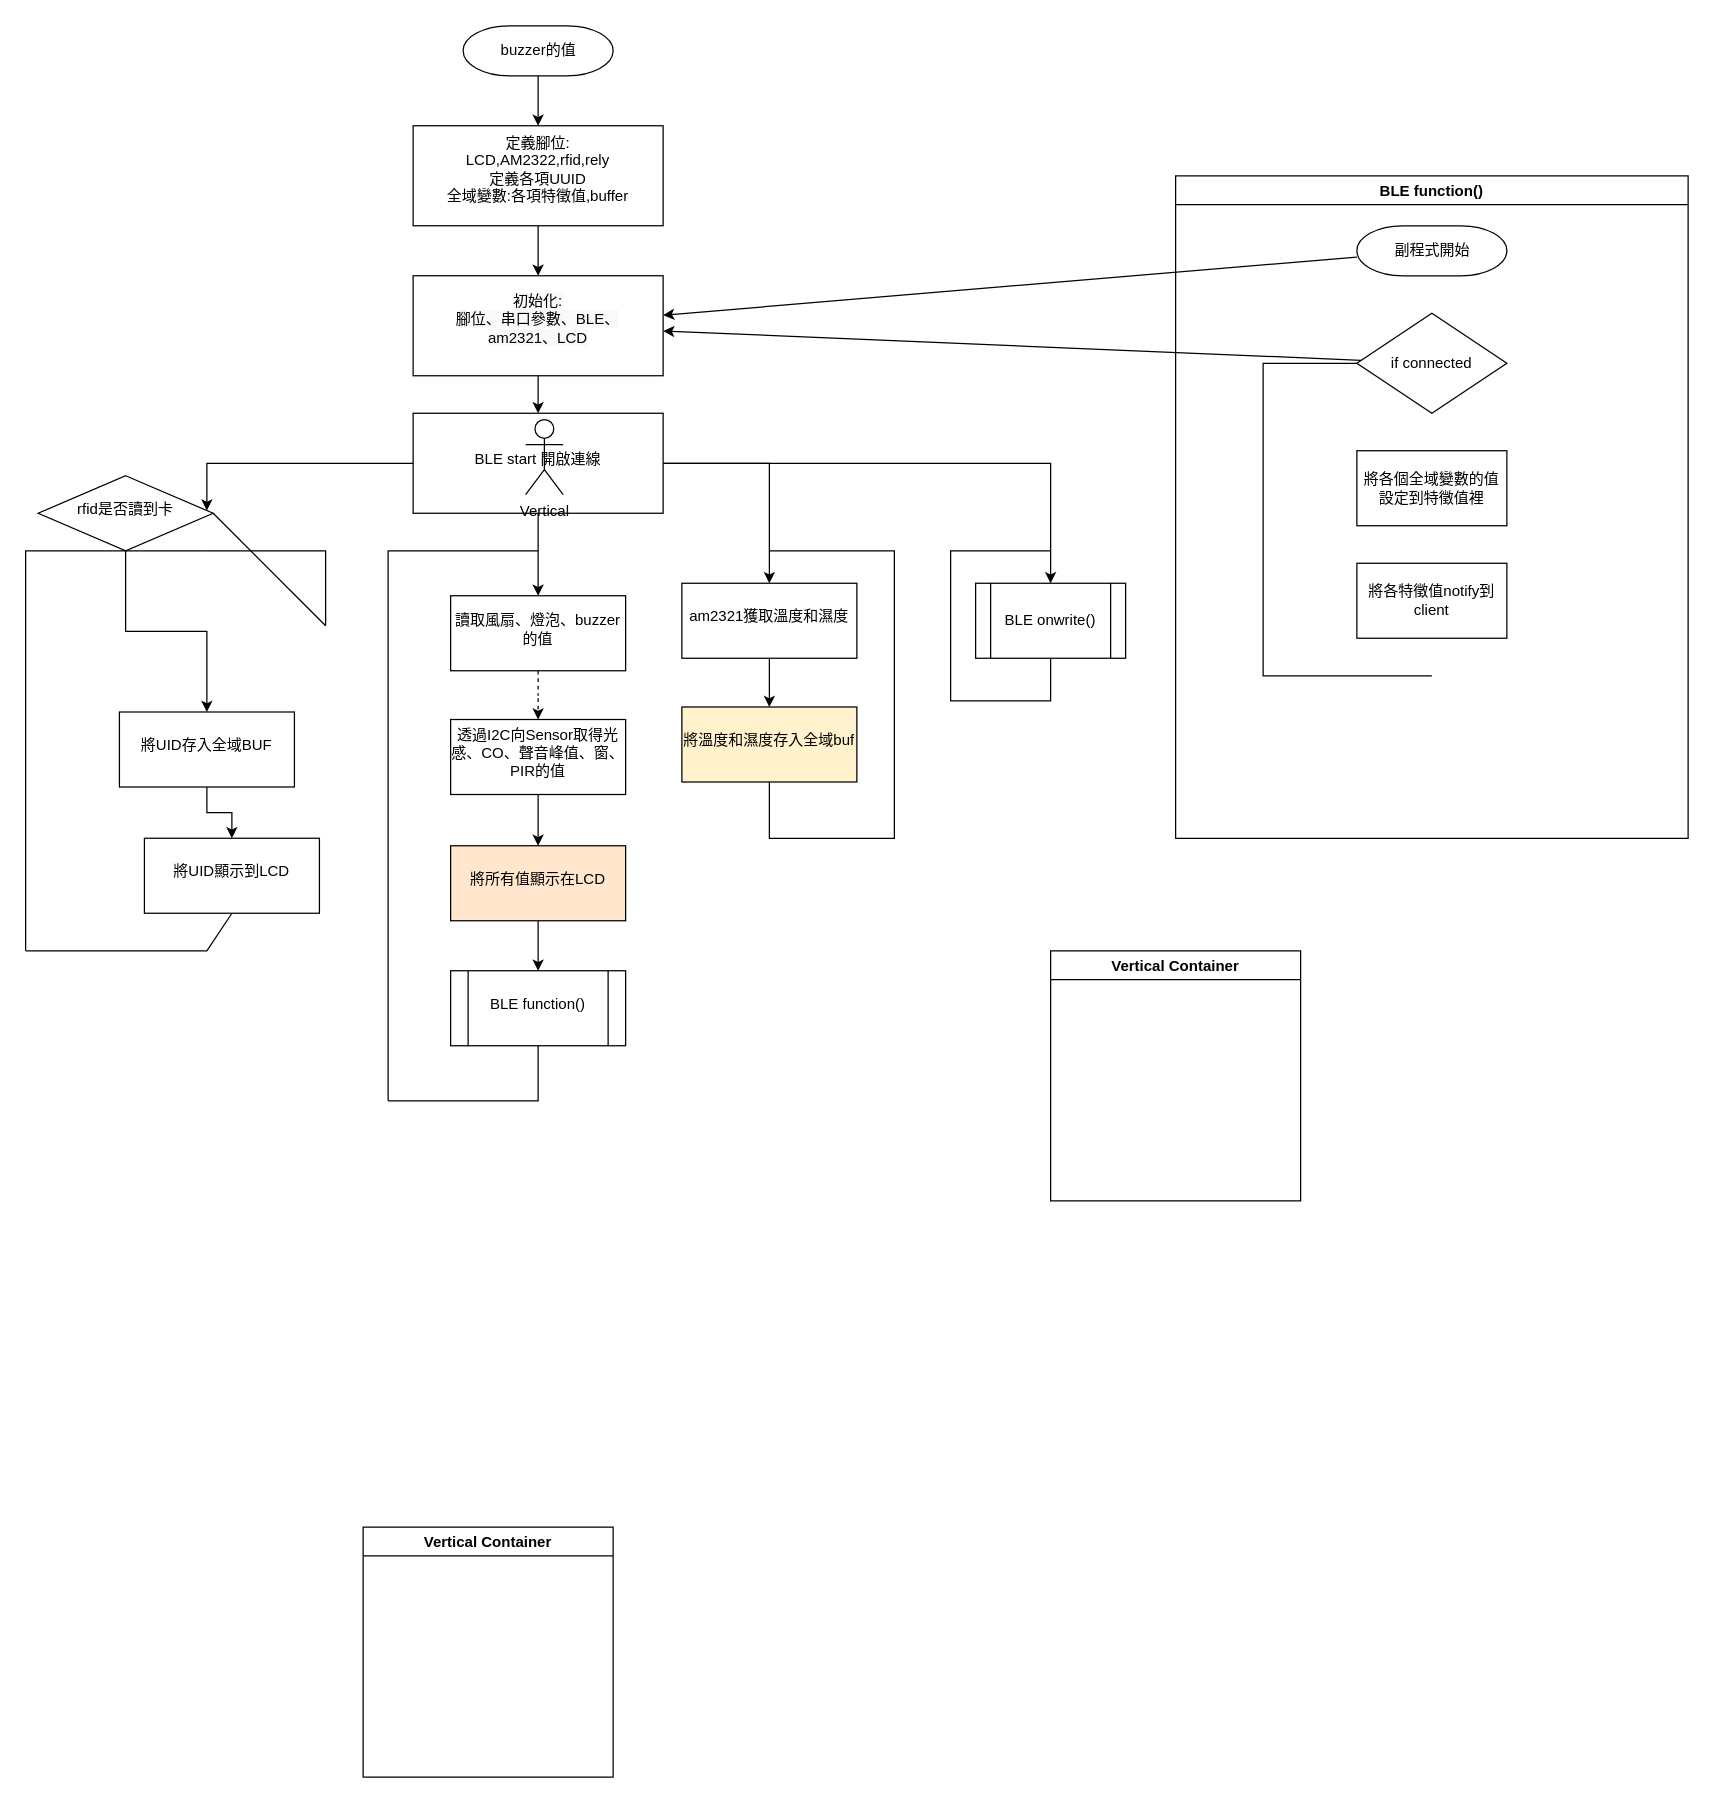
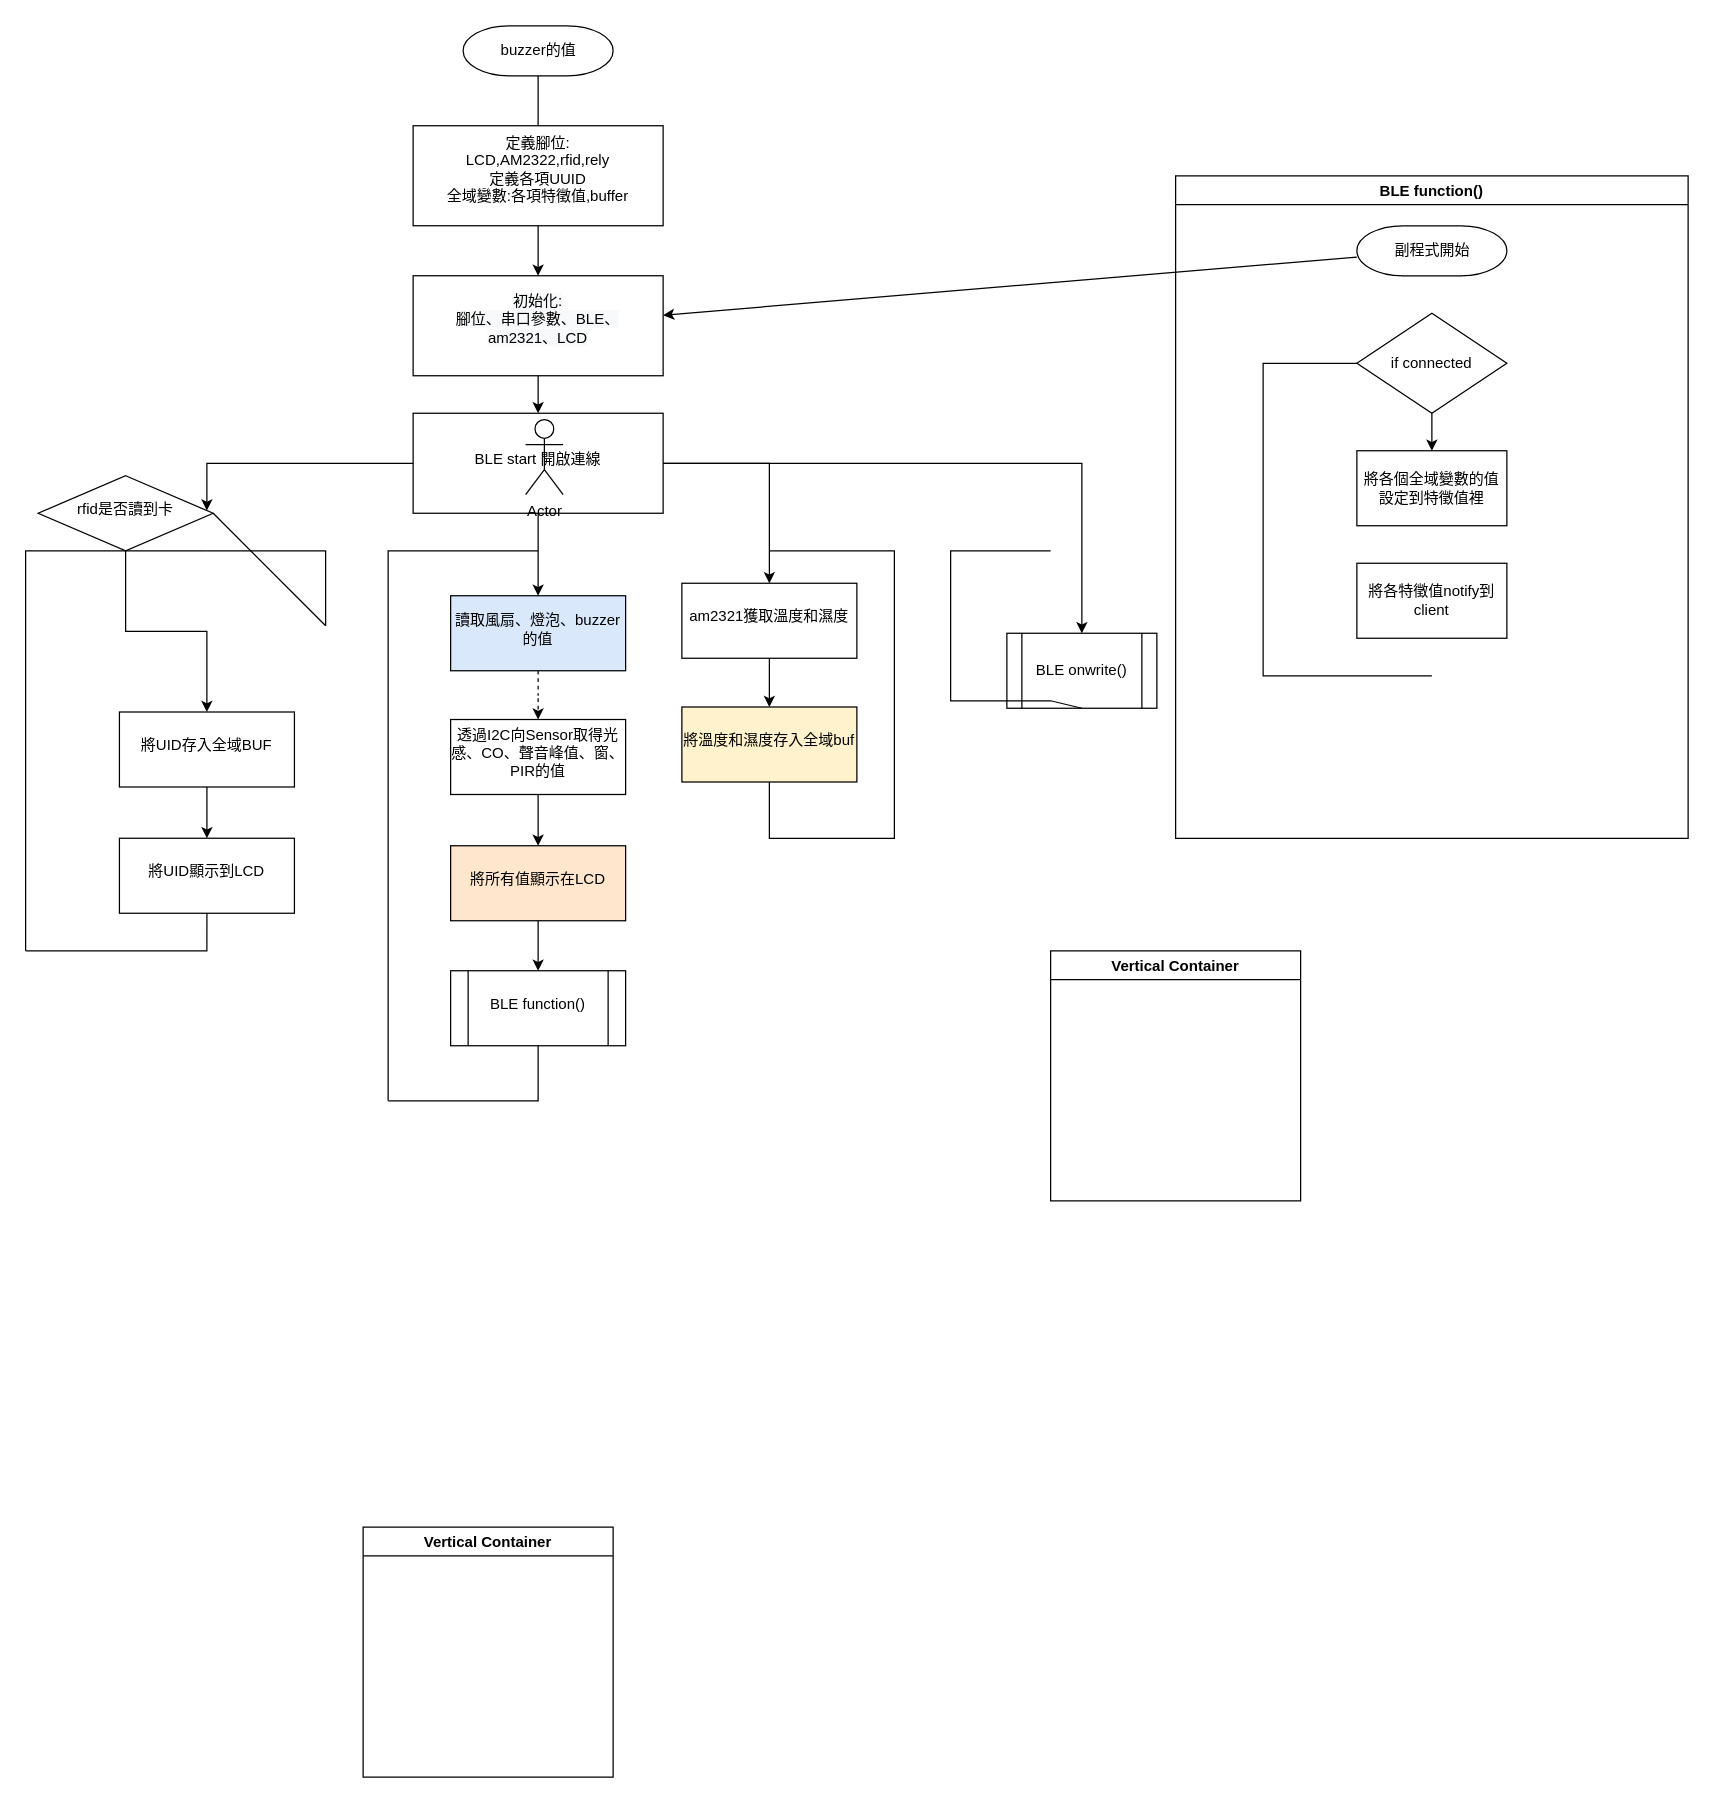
edge "buzzer的值" -> "定義腳位:LCD,AM2322,rfid,rely定義各項UUID全域變數:各項特徵值,buffer": arrowhead classic -> none
edge "if connected" -> "初始化:腳位、串口參數、BLE、am2321、LCD": now "if connected" -> "將各個全域變數的值設定到特徵值裡"
node "Vertical": label "Vertical" -> "Actor"
node "BLE onwrite()": moved (1051, 621) -> (1082, 671)
node "讀取風扇、燈泡、buzzer的值": fillcolor #ffffff -> #dae8fc
node "將UID顯示到LCD": moved (232, 876) -> (207, 876)
